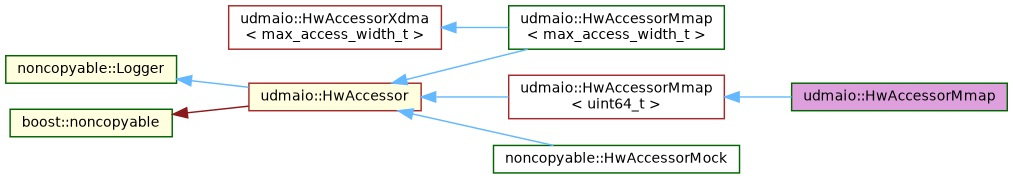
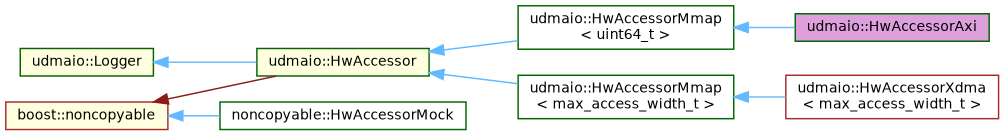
edge "udmaio::HwAccessorMmap < max_access_width_t >" -> "udmaio::HwAccessorXdma < max_access_width_t >": reversed
node "noncopyable::Logger": label "noncopyable::Logger" -> "udmaio::Logger"
node "udmaio::HwAccessor": color brown -> darkgreen
node "udmaio::HwAccessorMmap < uint64_t >": color brown -> darkgreen
node "udmaio::HwAccessorMmap": label "udmaio::HwAccessorMmap" -> "udmaio::HwAccessorAxi"
node "boost::noncopyable": color darkgreen -> brown
edge "noncopyable::HwAccessorMock" -> "udmaio::HwAccessor": now "noncopyable::HwAccessorMock" -> "boost::noncopyable"
